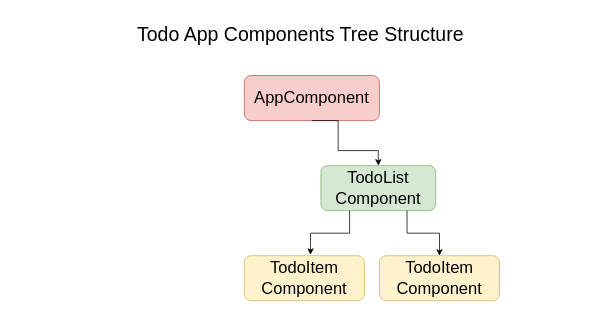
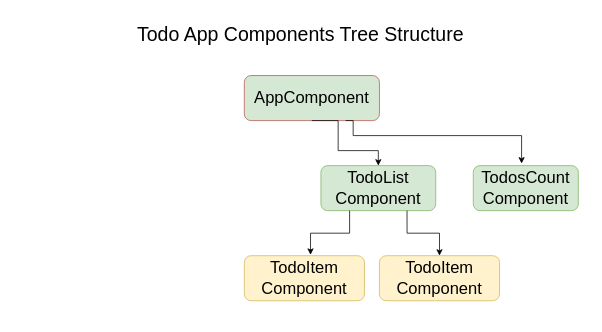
node "AppComponent": fillcolor #f8cecc -> #d5e8d4
edge "AppComponent" -> "TodosCount Component": added
node "TodosCount Component": added
